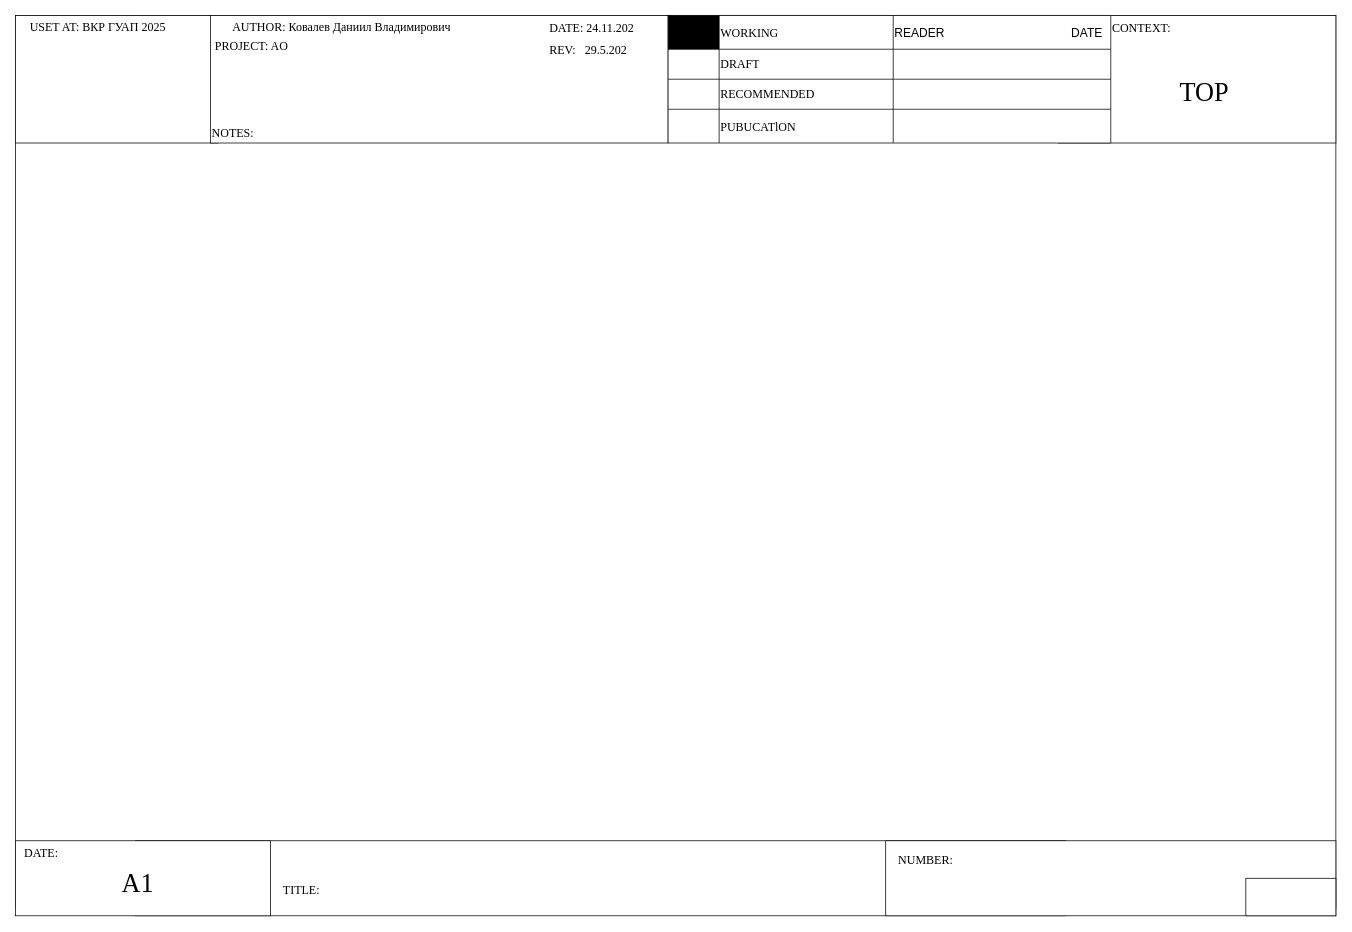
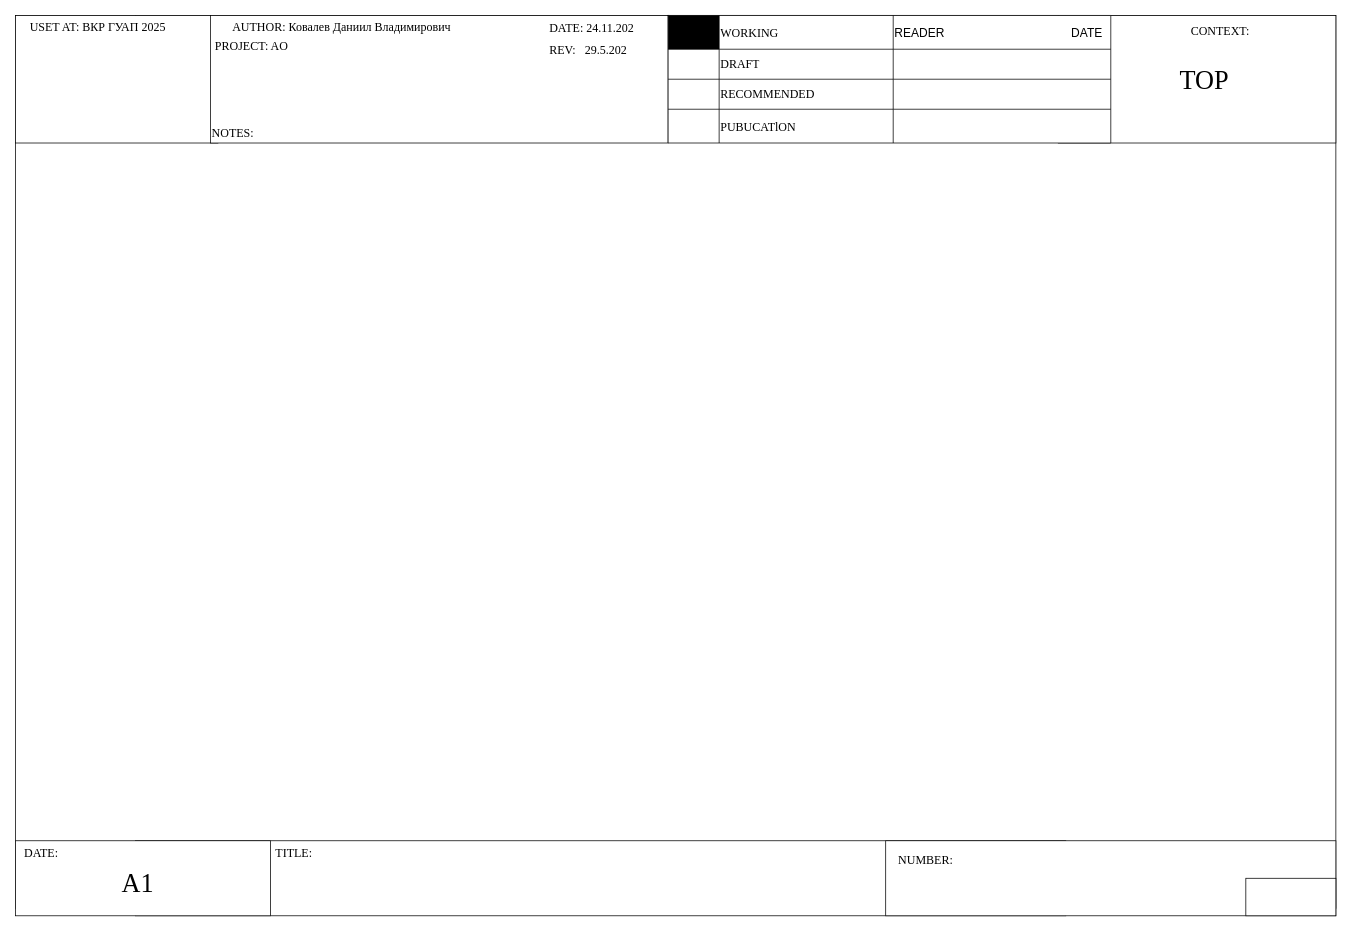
node "CONTEXT:": moved (1144, 27) -> (1223, 30)
node "TOP": moved (1208, 94) -> (1208, 83)
node "TITLE:": moved (315, 889) -> (308, 852)
